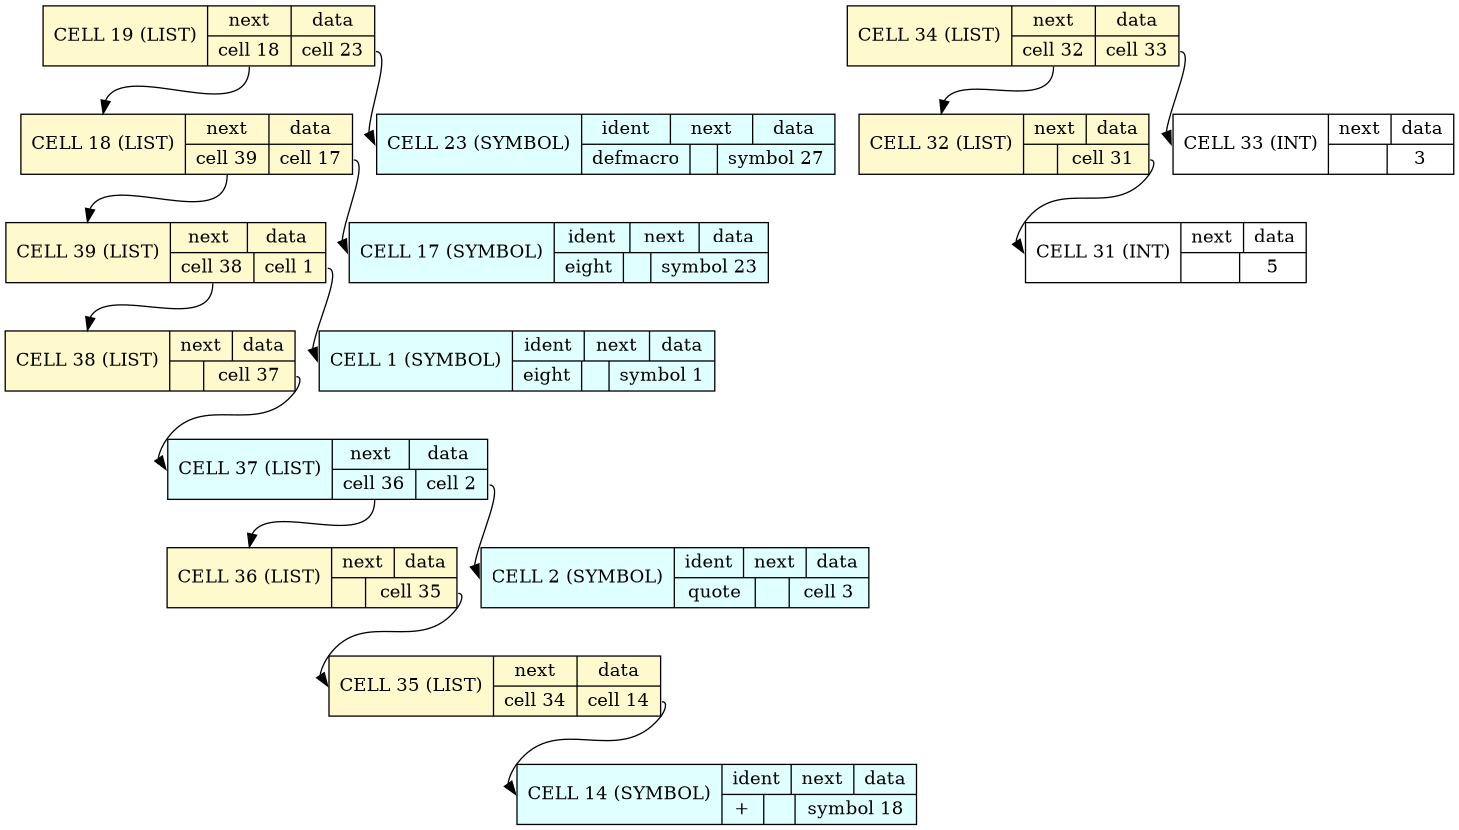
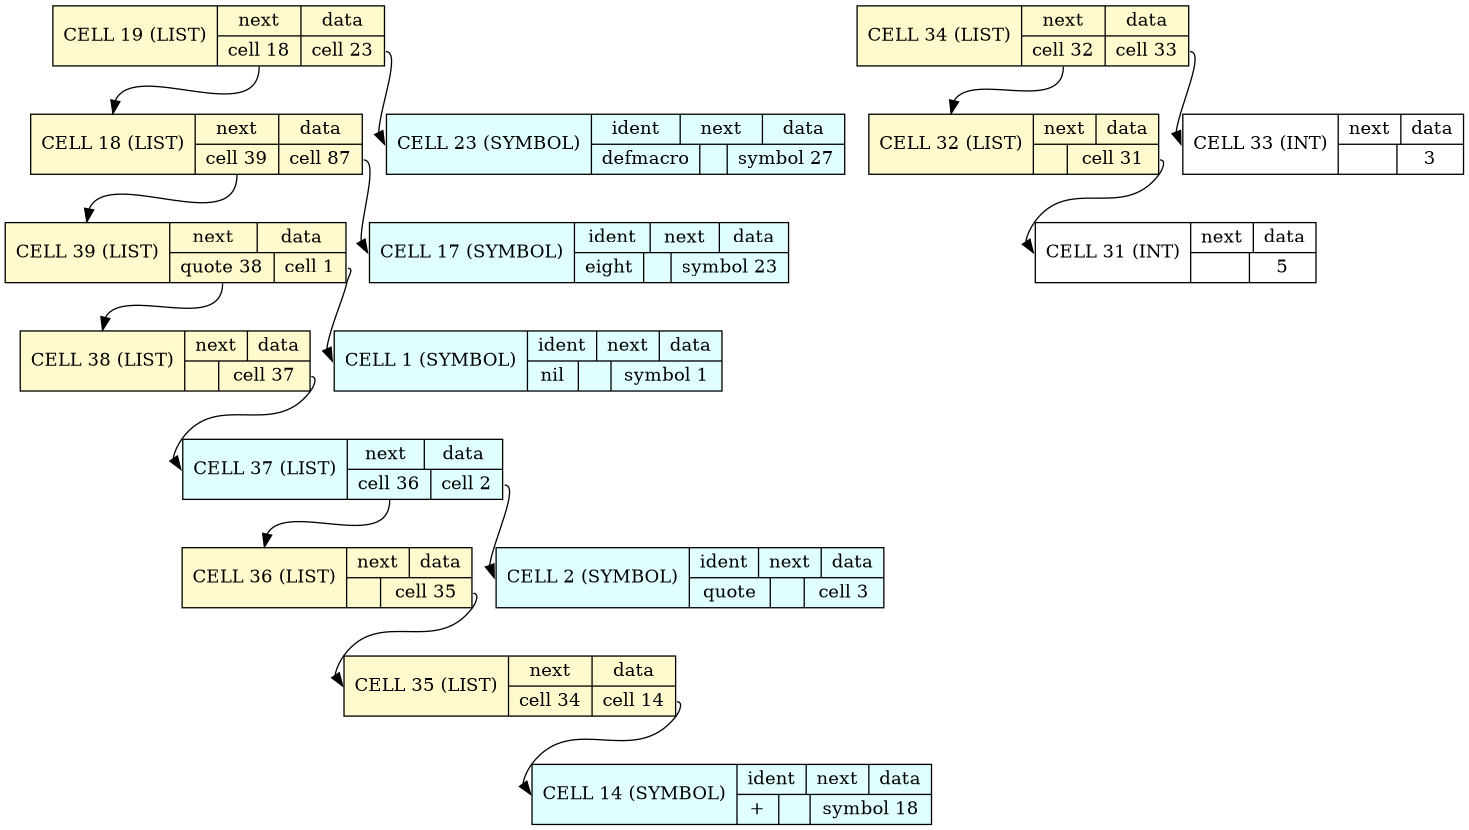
node "CELL 18 (LIST)": text "cell 17" -> "cell 87"
node "CELL 39 (LIST)": text "cell 38" -> "quote 38"
node "CELL 1 (SYMBOL)": text "eight" -> "nil"
